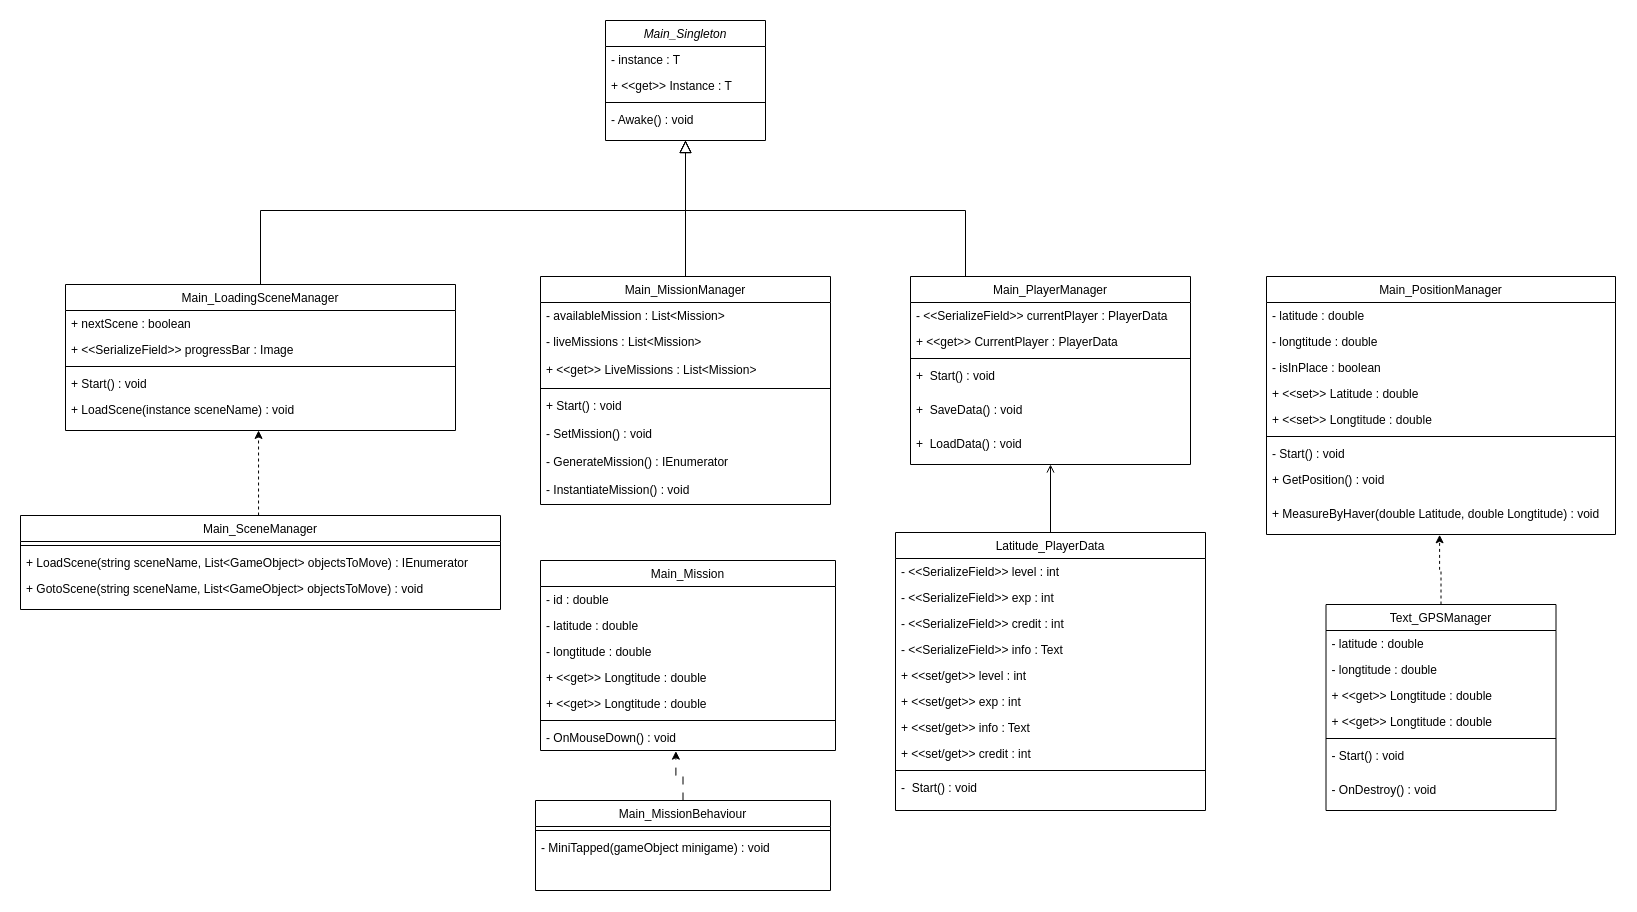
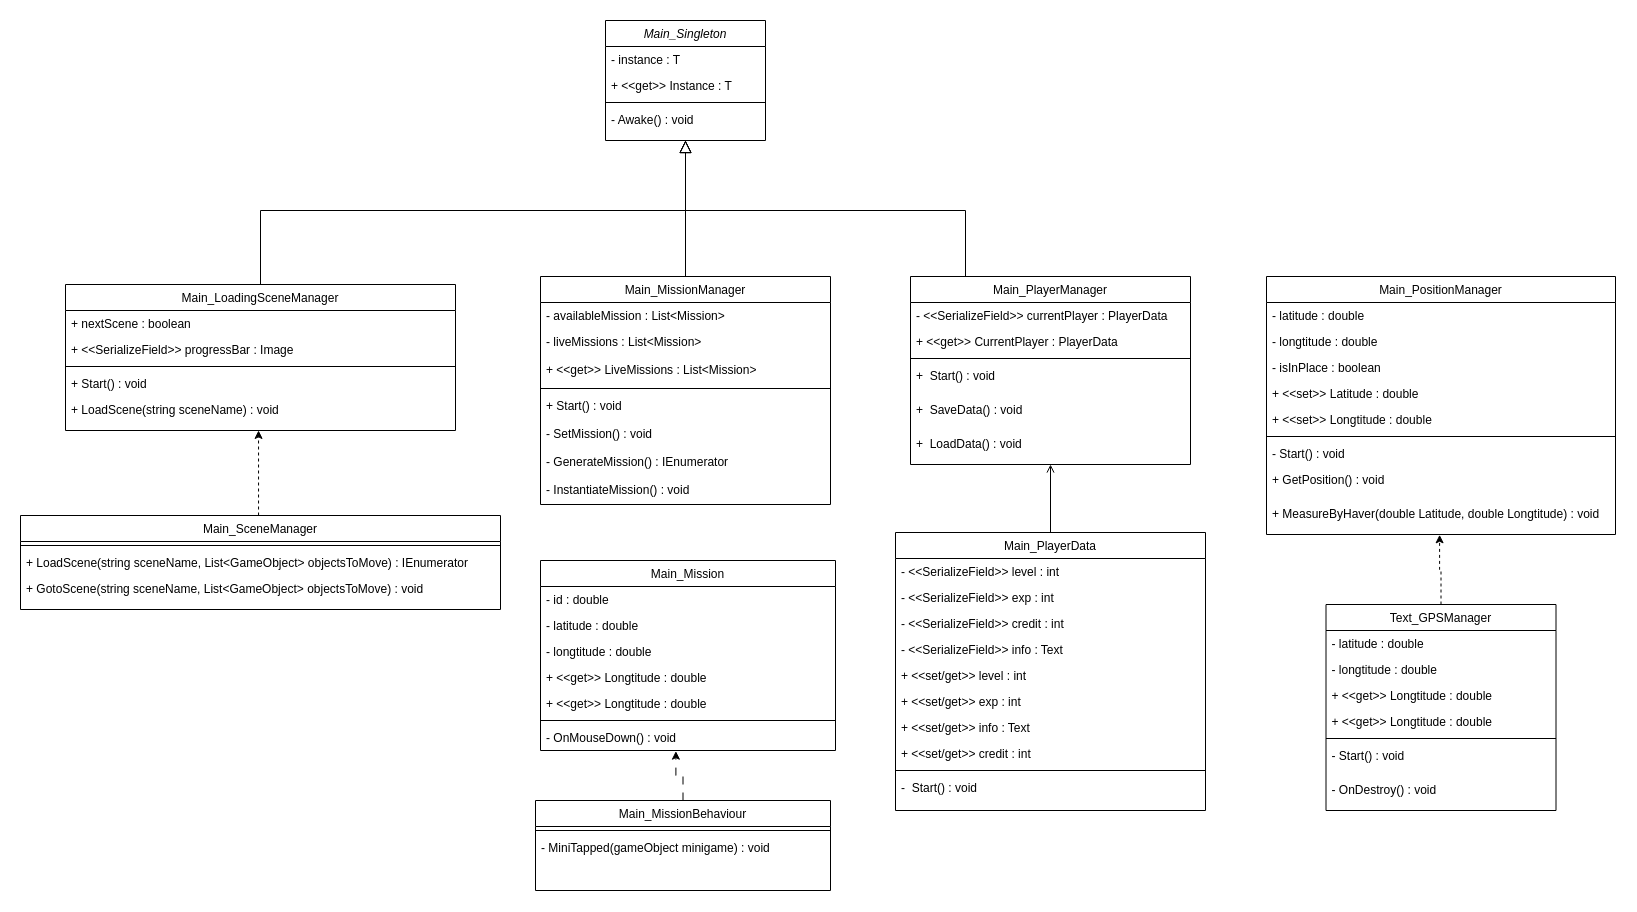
node "+ LoadScene(instance sceneName) : void": label "+ LoadScene(instance sceneName) : void" -> "+ LoadScene(string sceneName) : void"
node "Latitude_PlayerData": label "Latitude_PlayerData" -> "Main_PlayerData"
